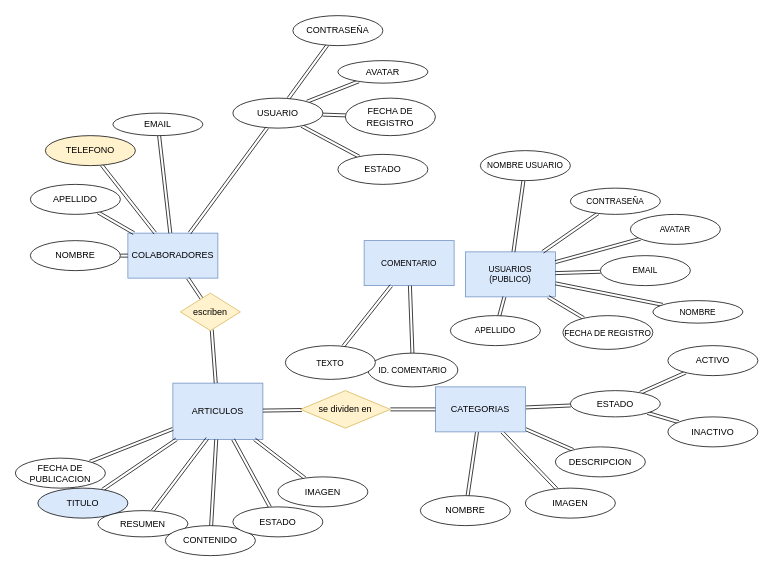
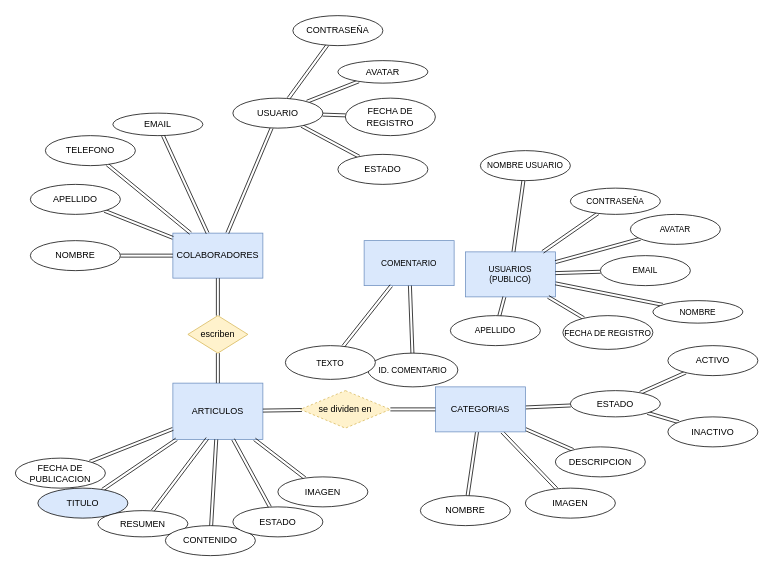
node "TELEFONO": fillcolor #fff2cc -> #ffffff
node "COLABORADORES": moved (173, 255) -> (218, 255)
node "escriben": moved (210, 312) -> (218, 334)
node "se dividen en": style solid -> dashed
